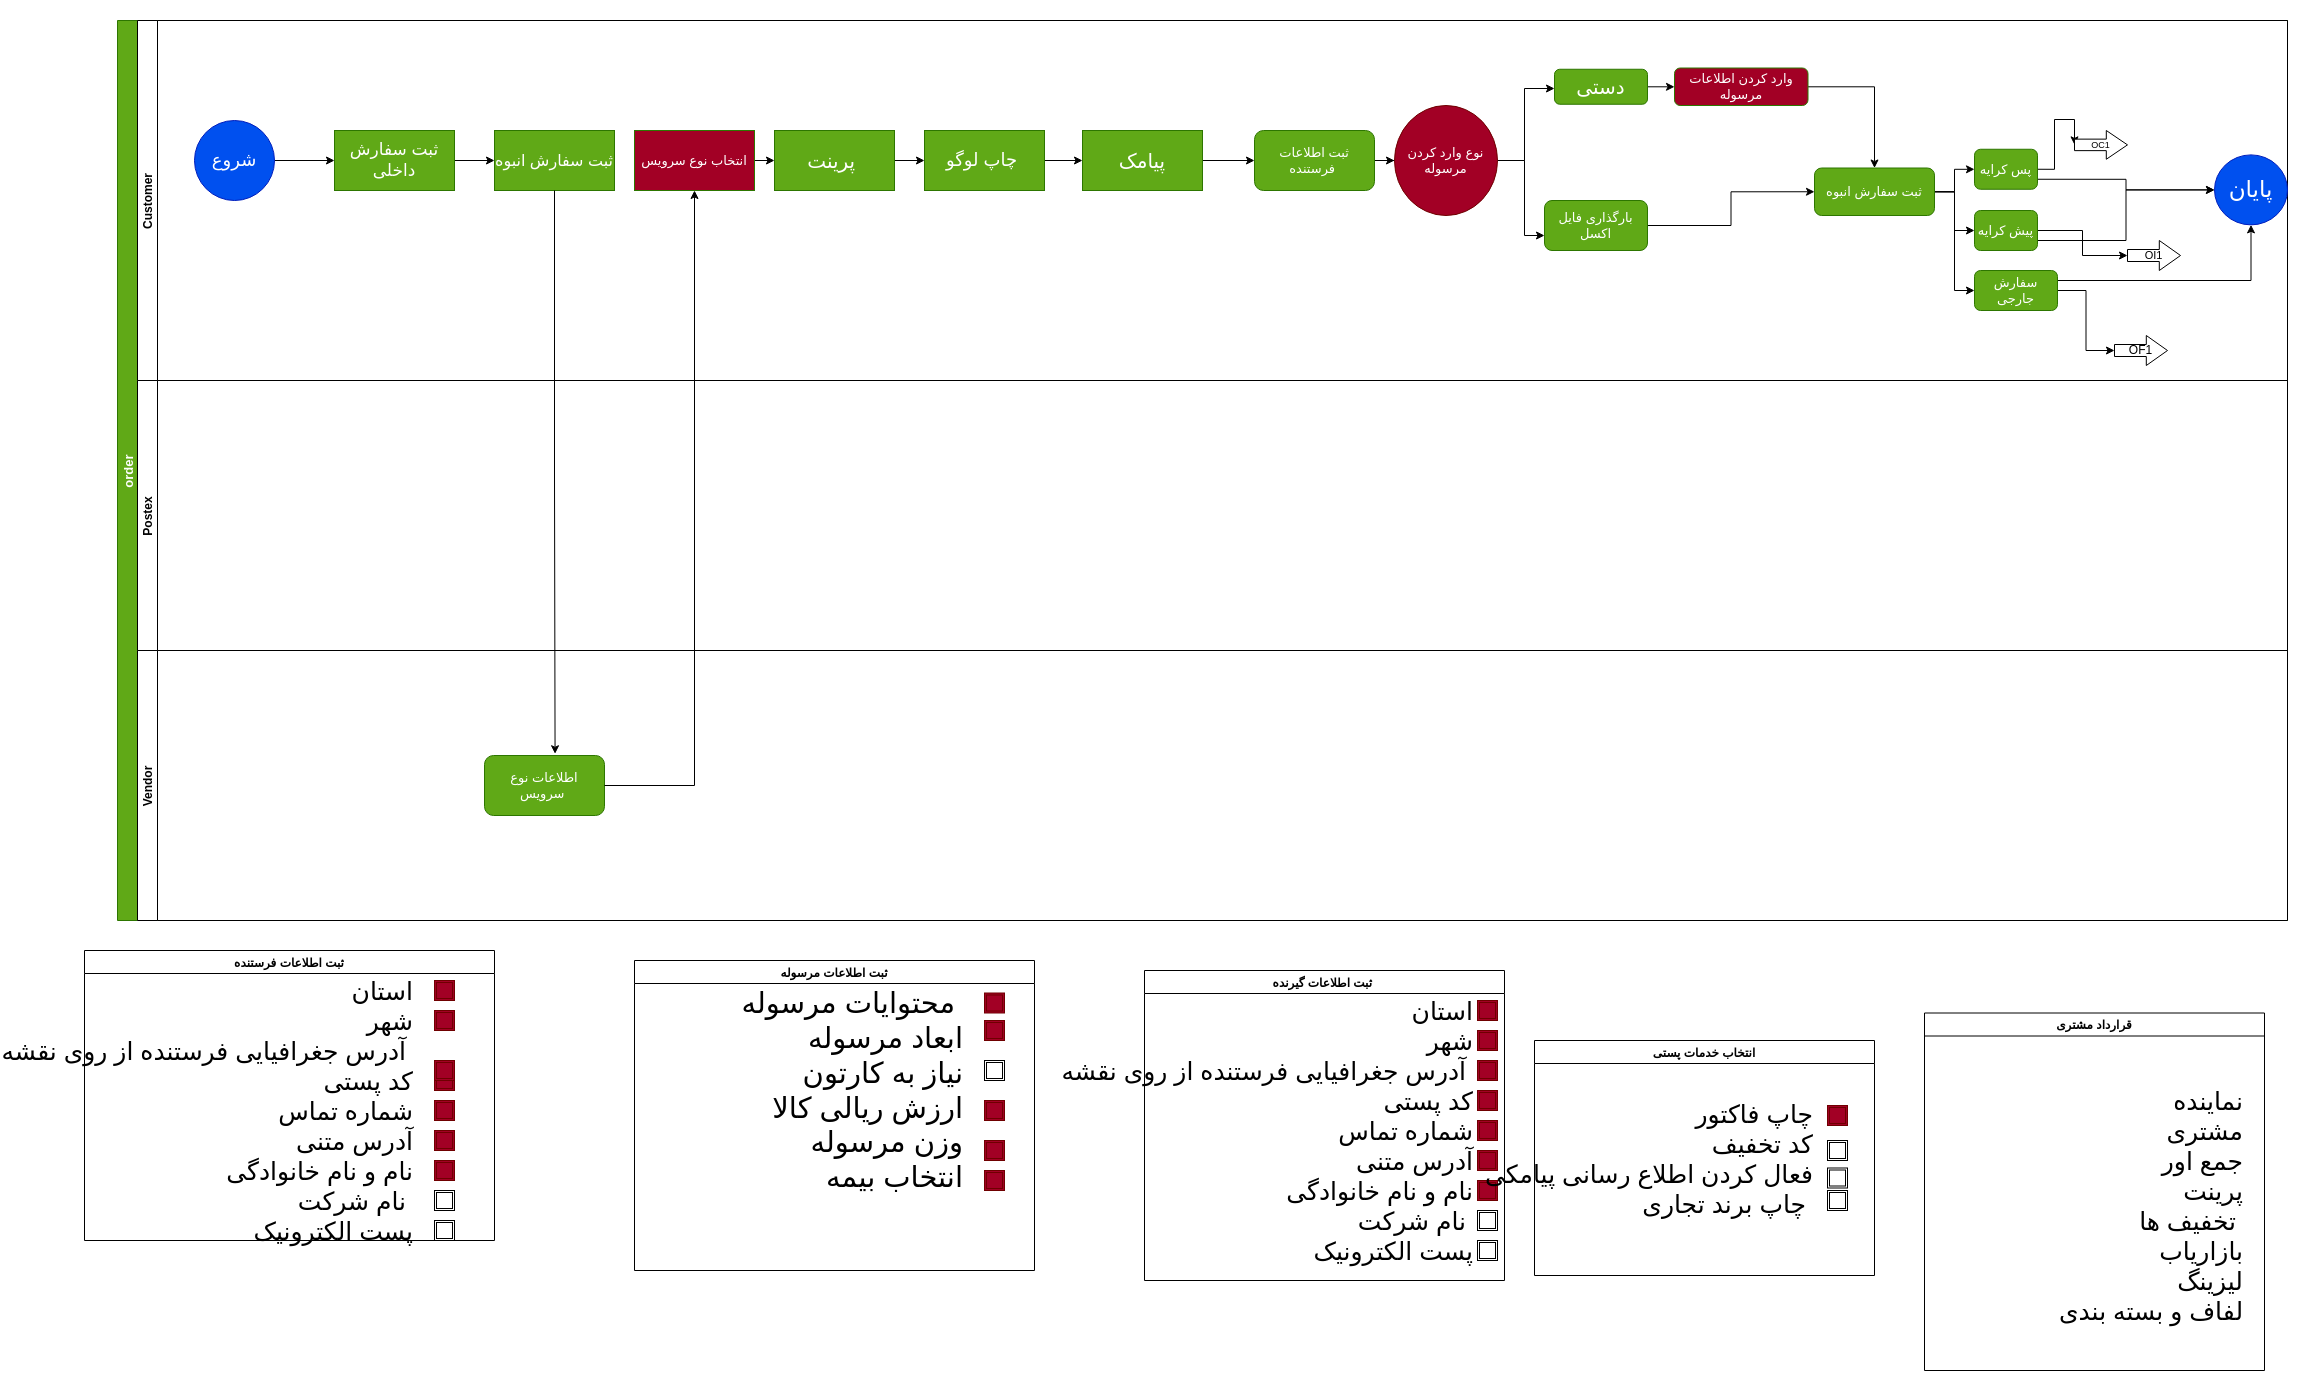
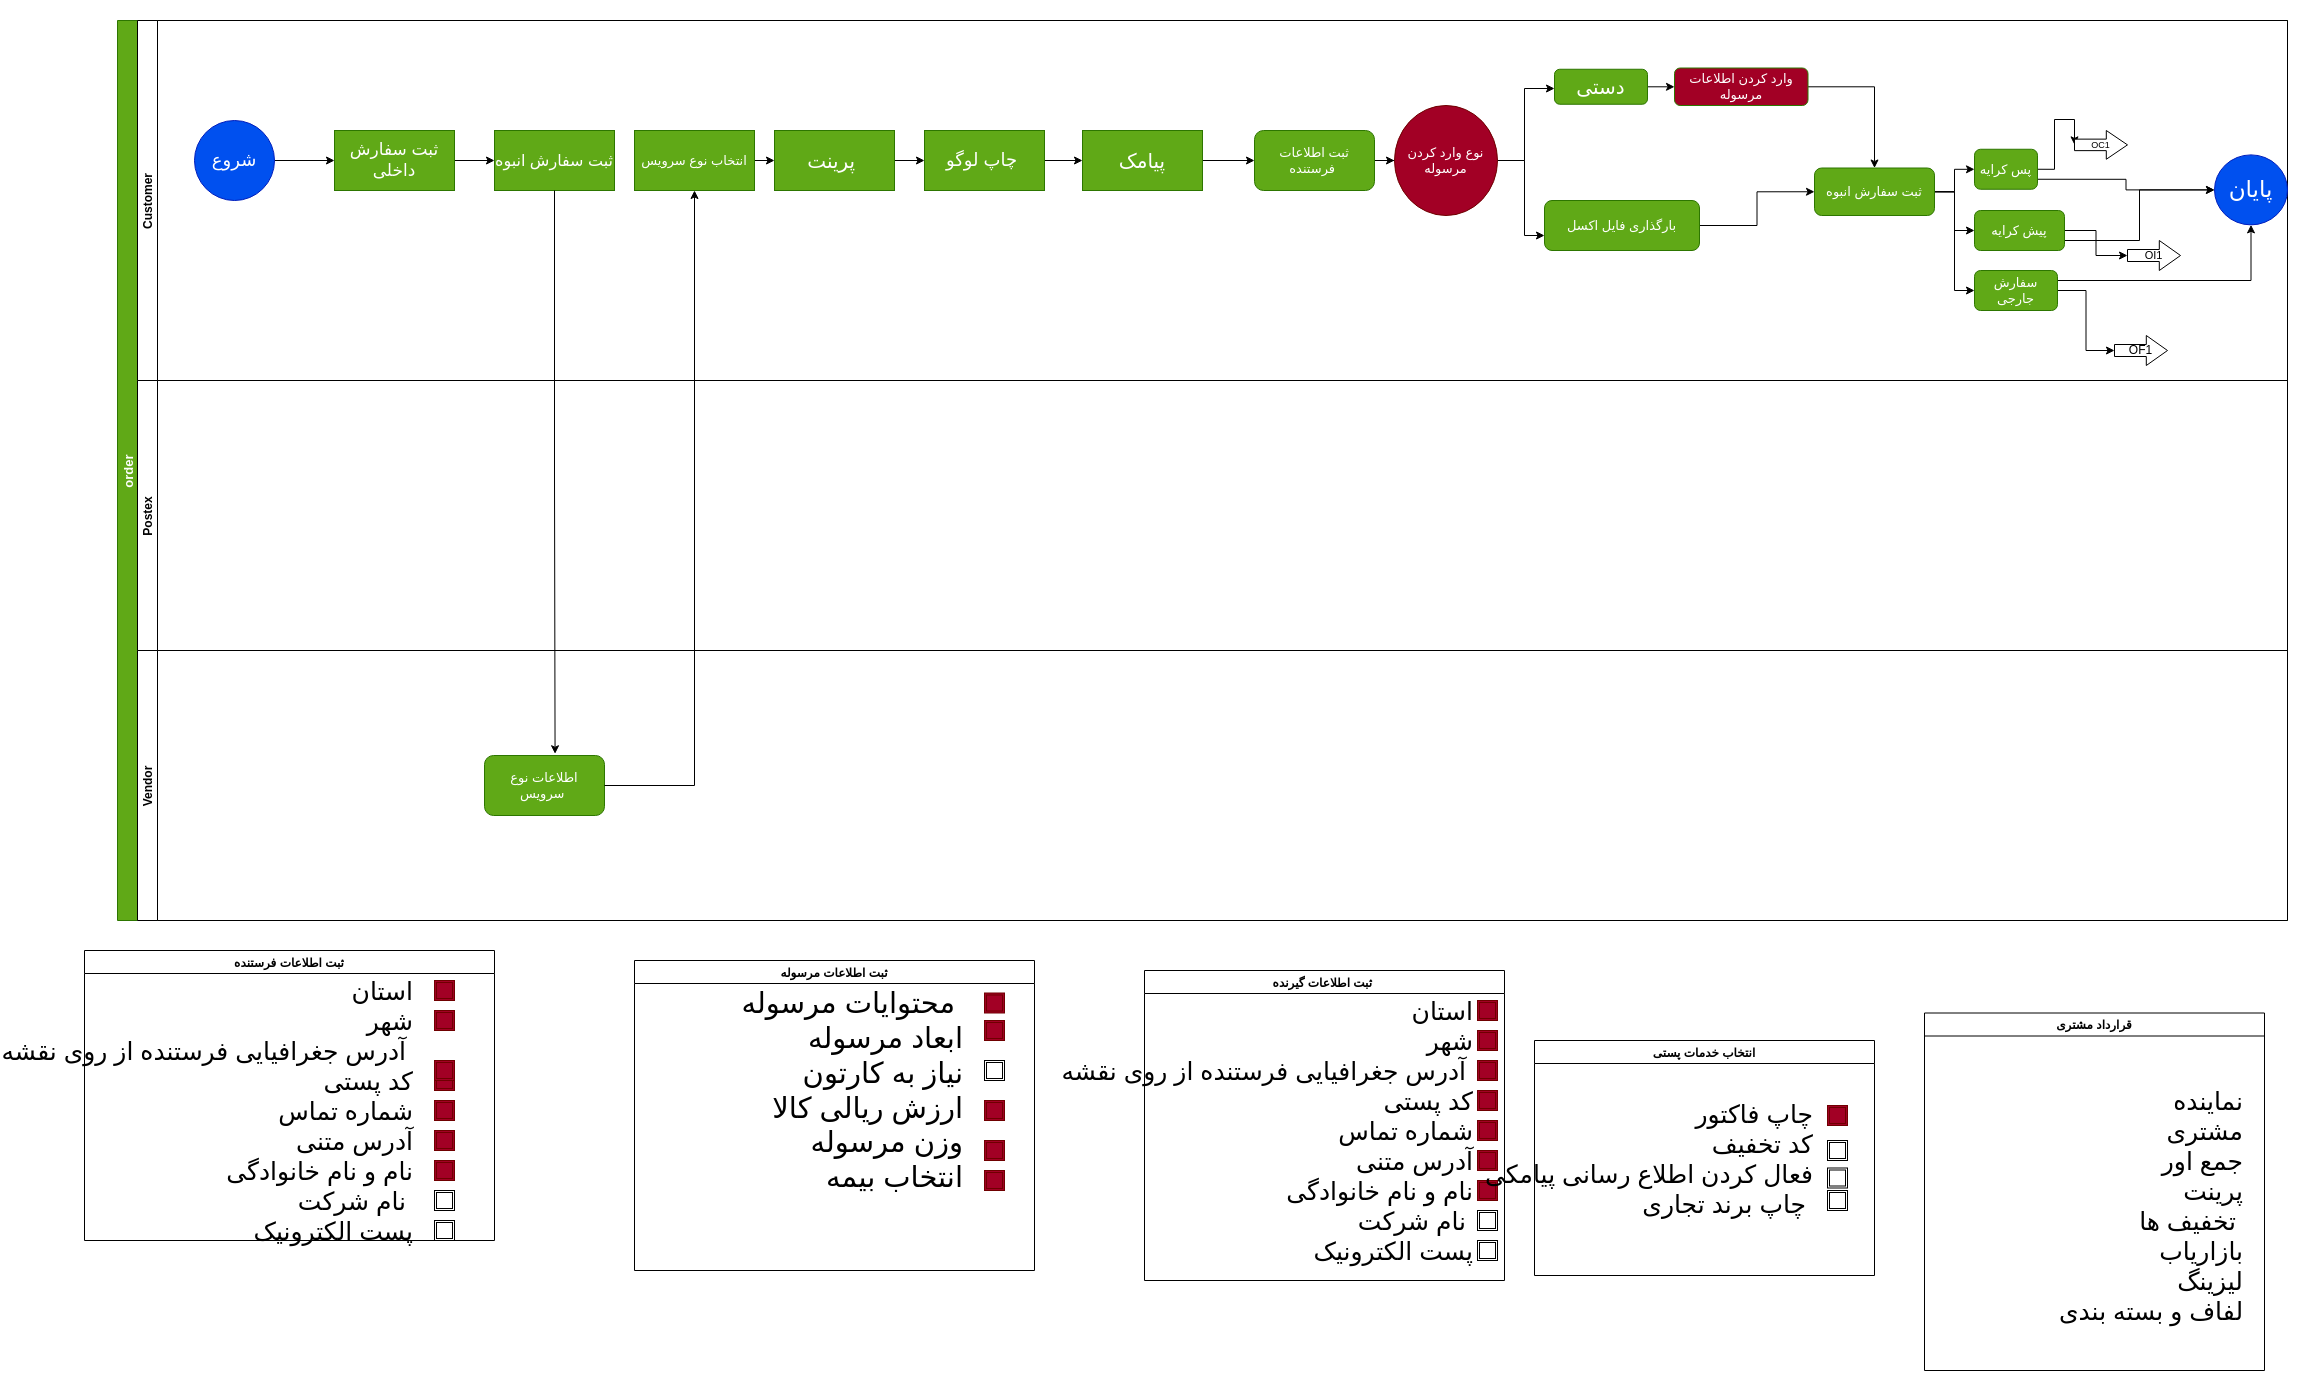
node "انتخاب نوع سرویس": fillcolor #a20025 -> #60a917
node "بارگذاری فایل اکسل": size 103x50 -> 155x50
node "پیش کرایه": size 63x40 -> 90x40
